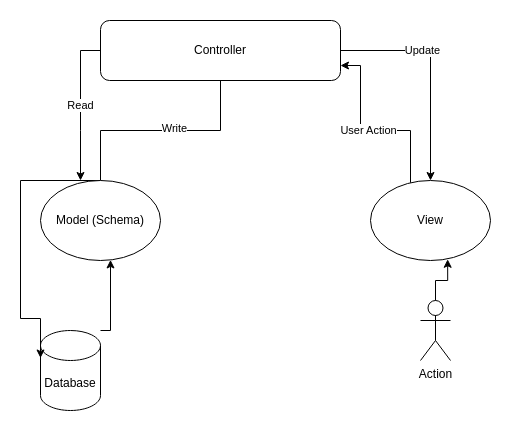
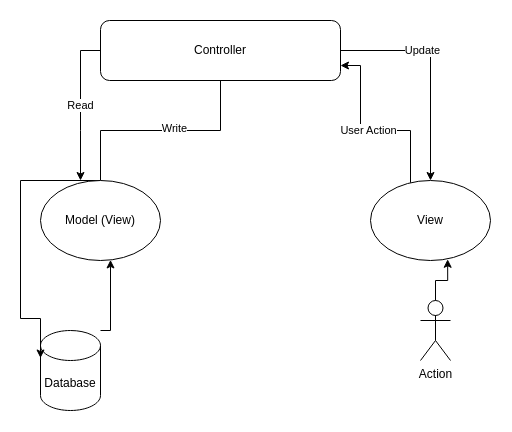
node "Model (Schema)": label "Model (Schema)" -> "Model (View)"
